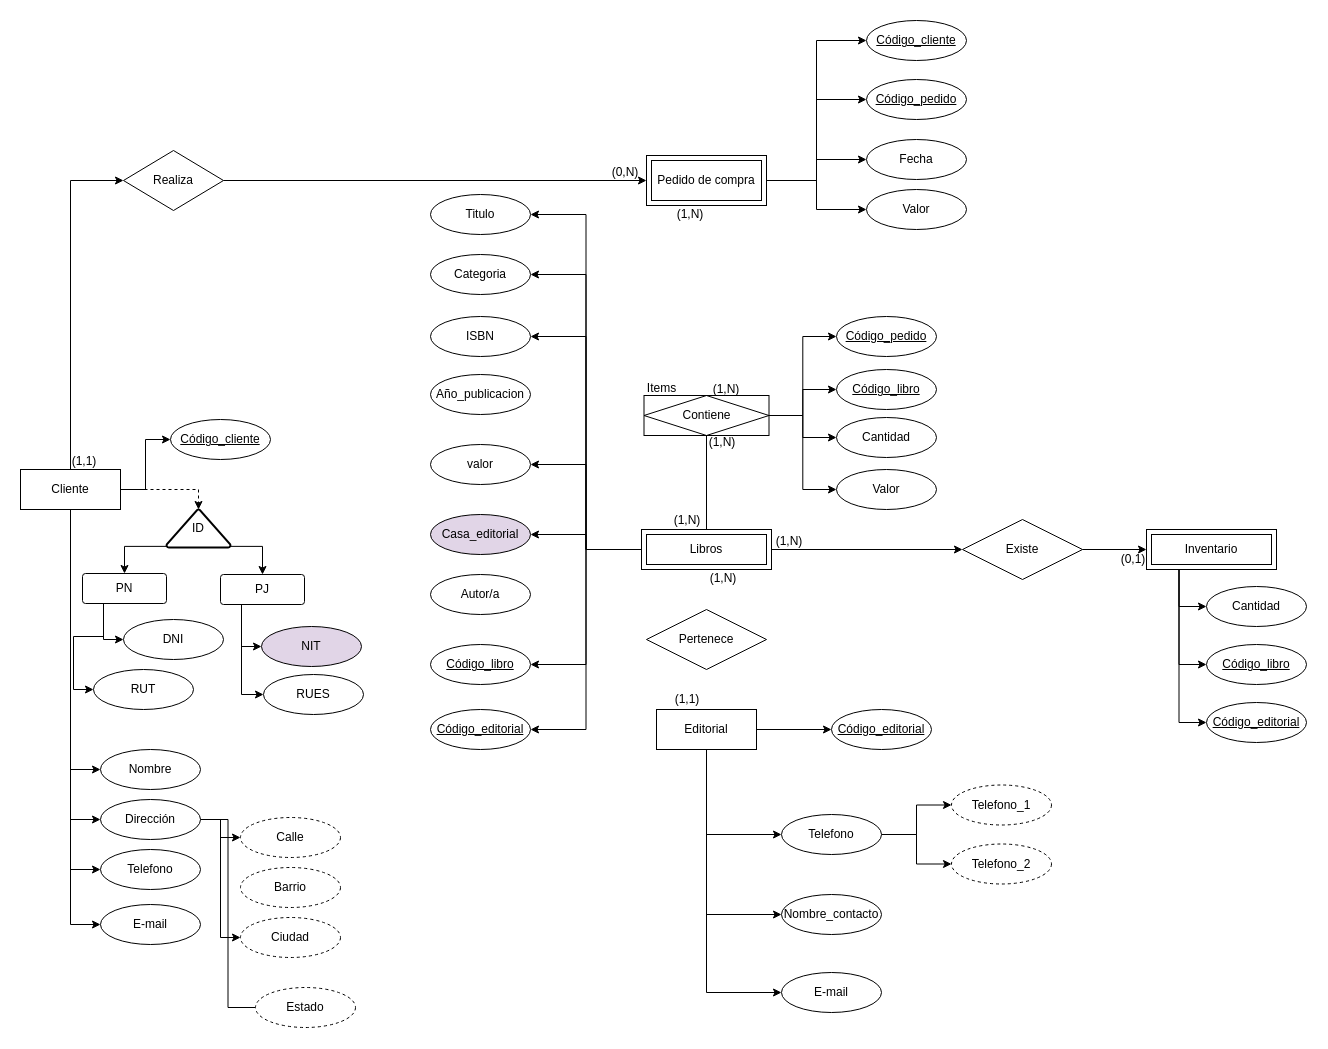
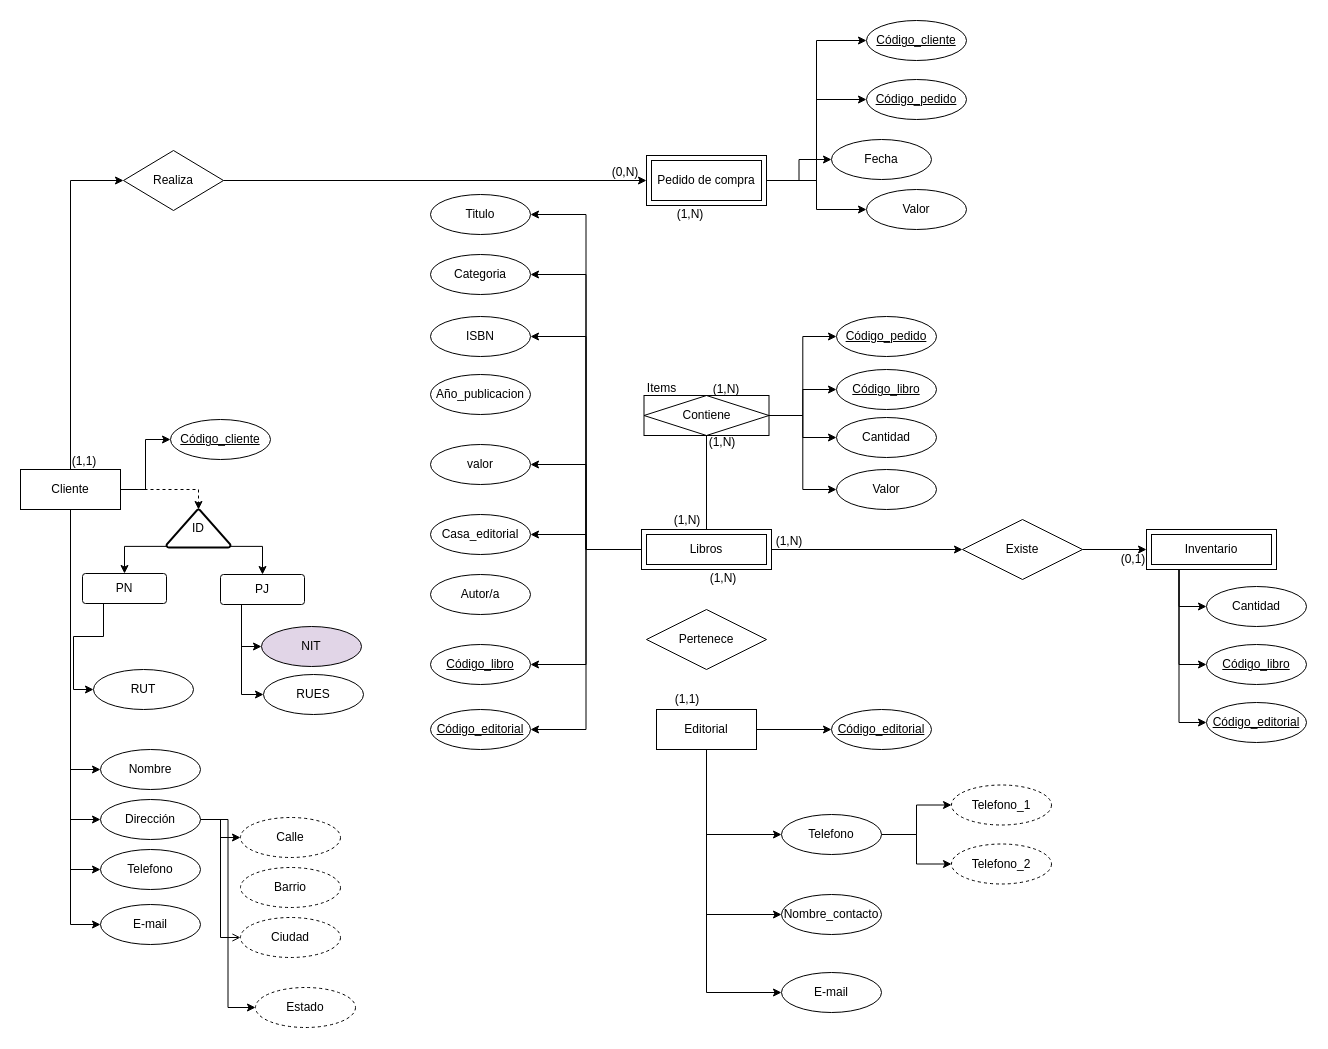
node "Fecha": moved (917, 160) -> (882, 160)
node "Casa_editorial": fillcolor #e1d5e7 -> #ffffff
edge "PN" -> "DNI": removed
node "DNI": removed
edge "Dirección" -> "Ciudad": arrowhead classic -> open
edge "Dirección" -- "Estado": arrowhead none -> classic
